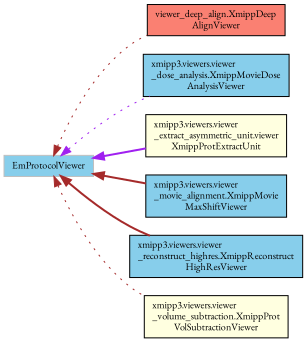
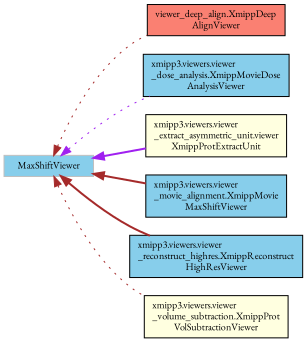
node "EmProtocolViewer": label "EmProtocolViewer" -> "MaxShiftViewer"
